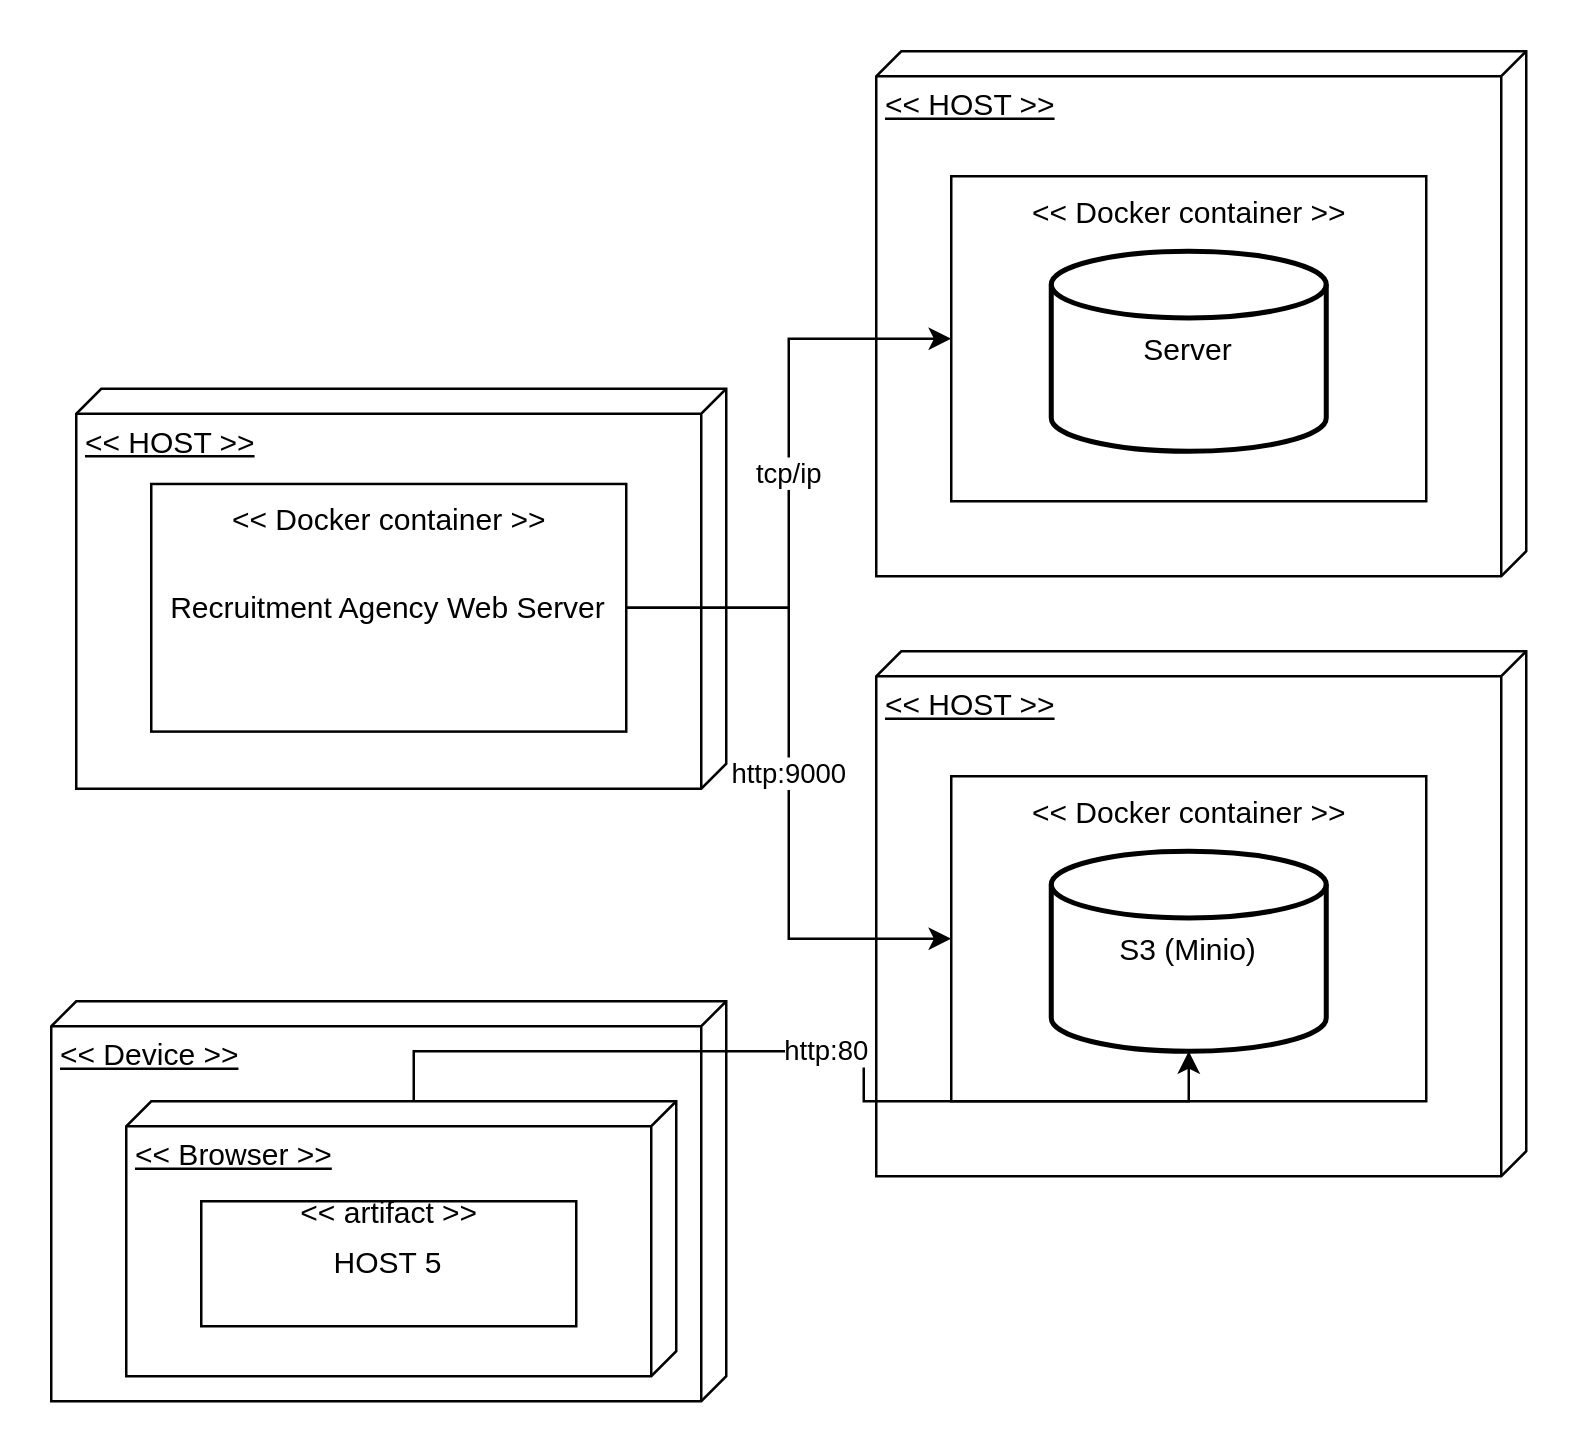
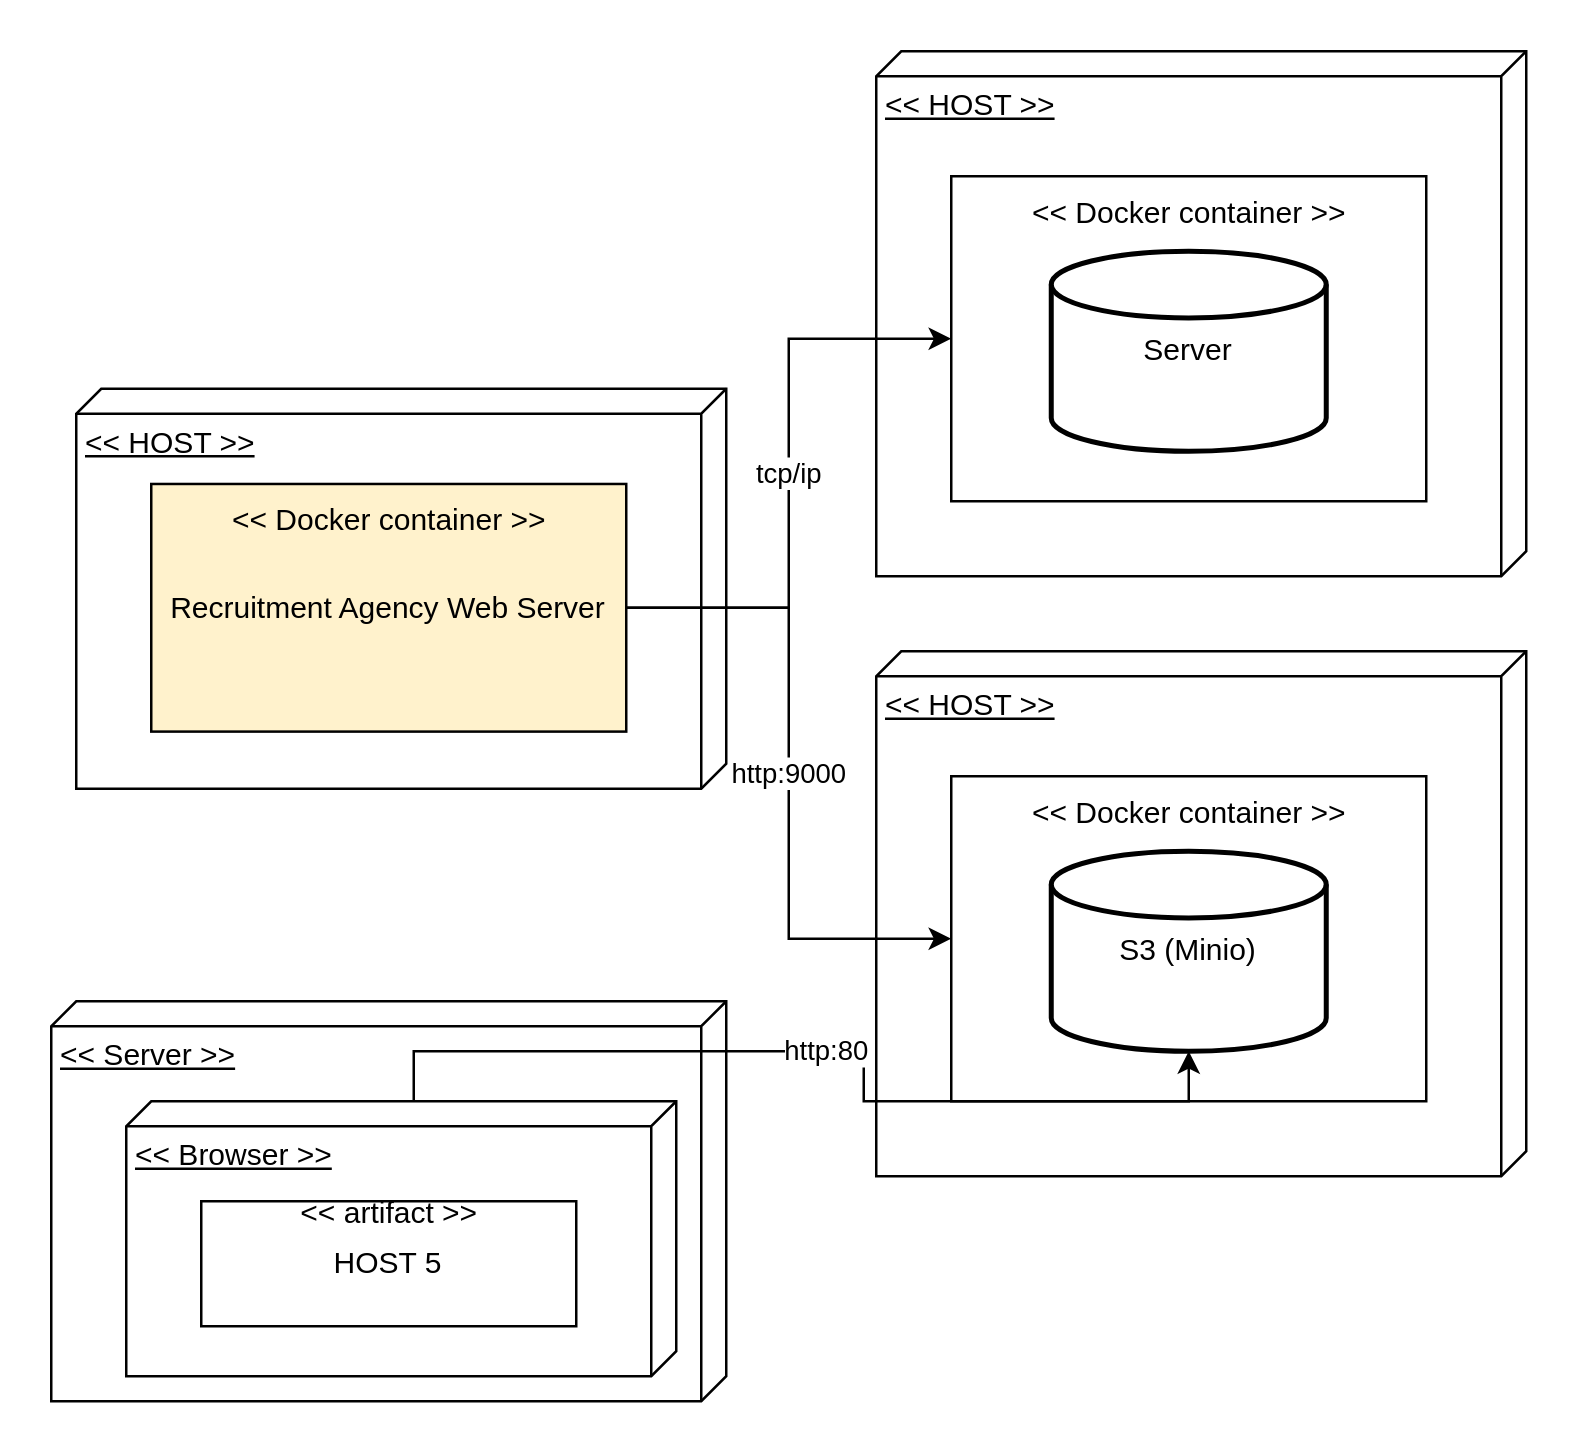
node "Recruitment Agency Web Server": fillcolor #ffffff -> #fff2cc
node "<< Device >>": label "<< Device >>" -> "<< Server >>"
